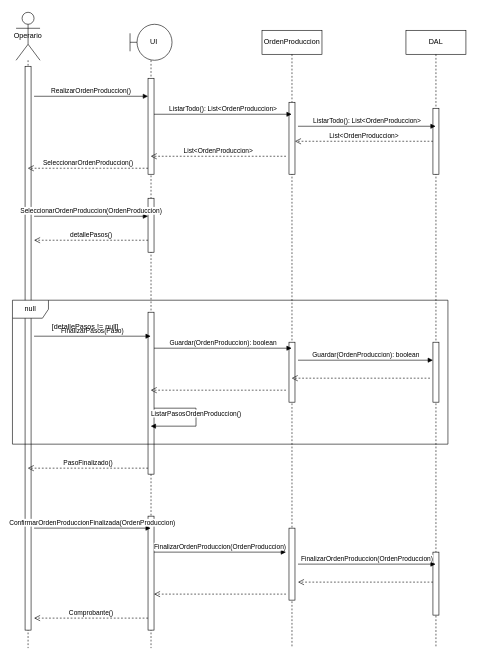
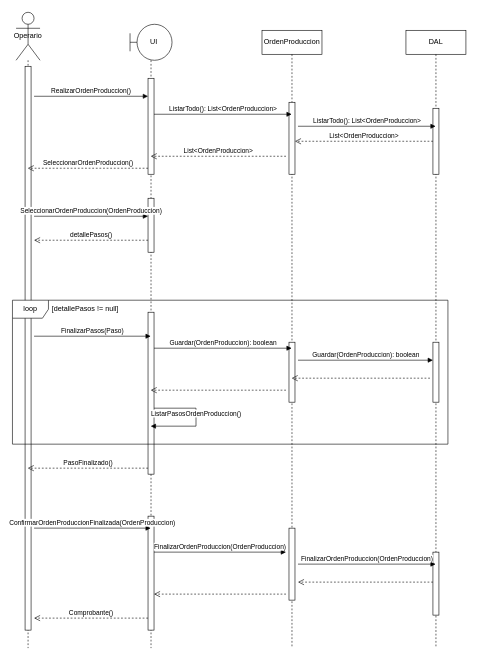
node "null": label "null" -> "loop"
node "[detallePasos != null]": moved (85, 327) -> (85, 309)
